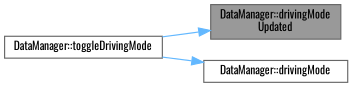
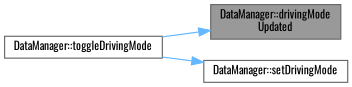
node "DataManager::drivingMode": label "DataManager::drivingMode" -> "DataManager::setDrivingMode"
